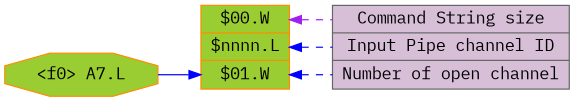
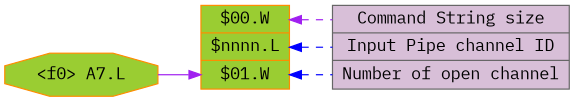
edge "<f0> A7.L" -> "$00.W": color blue -> purple
